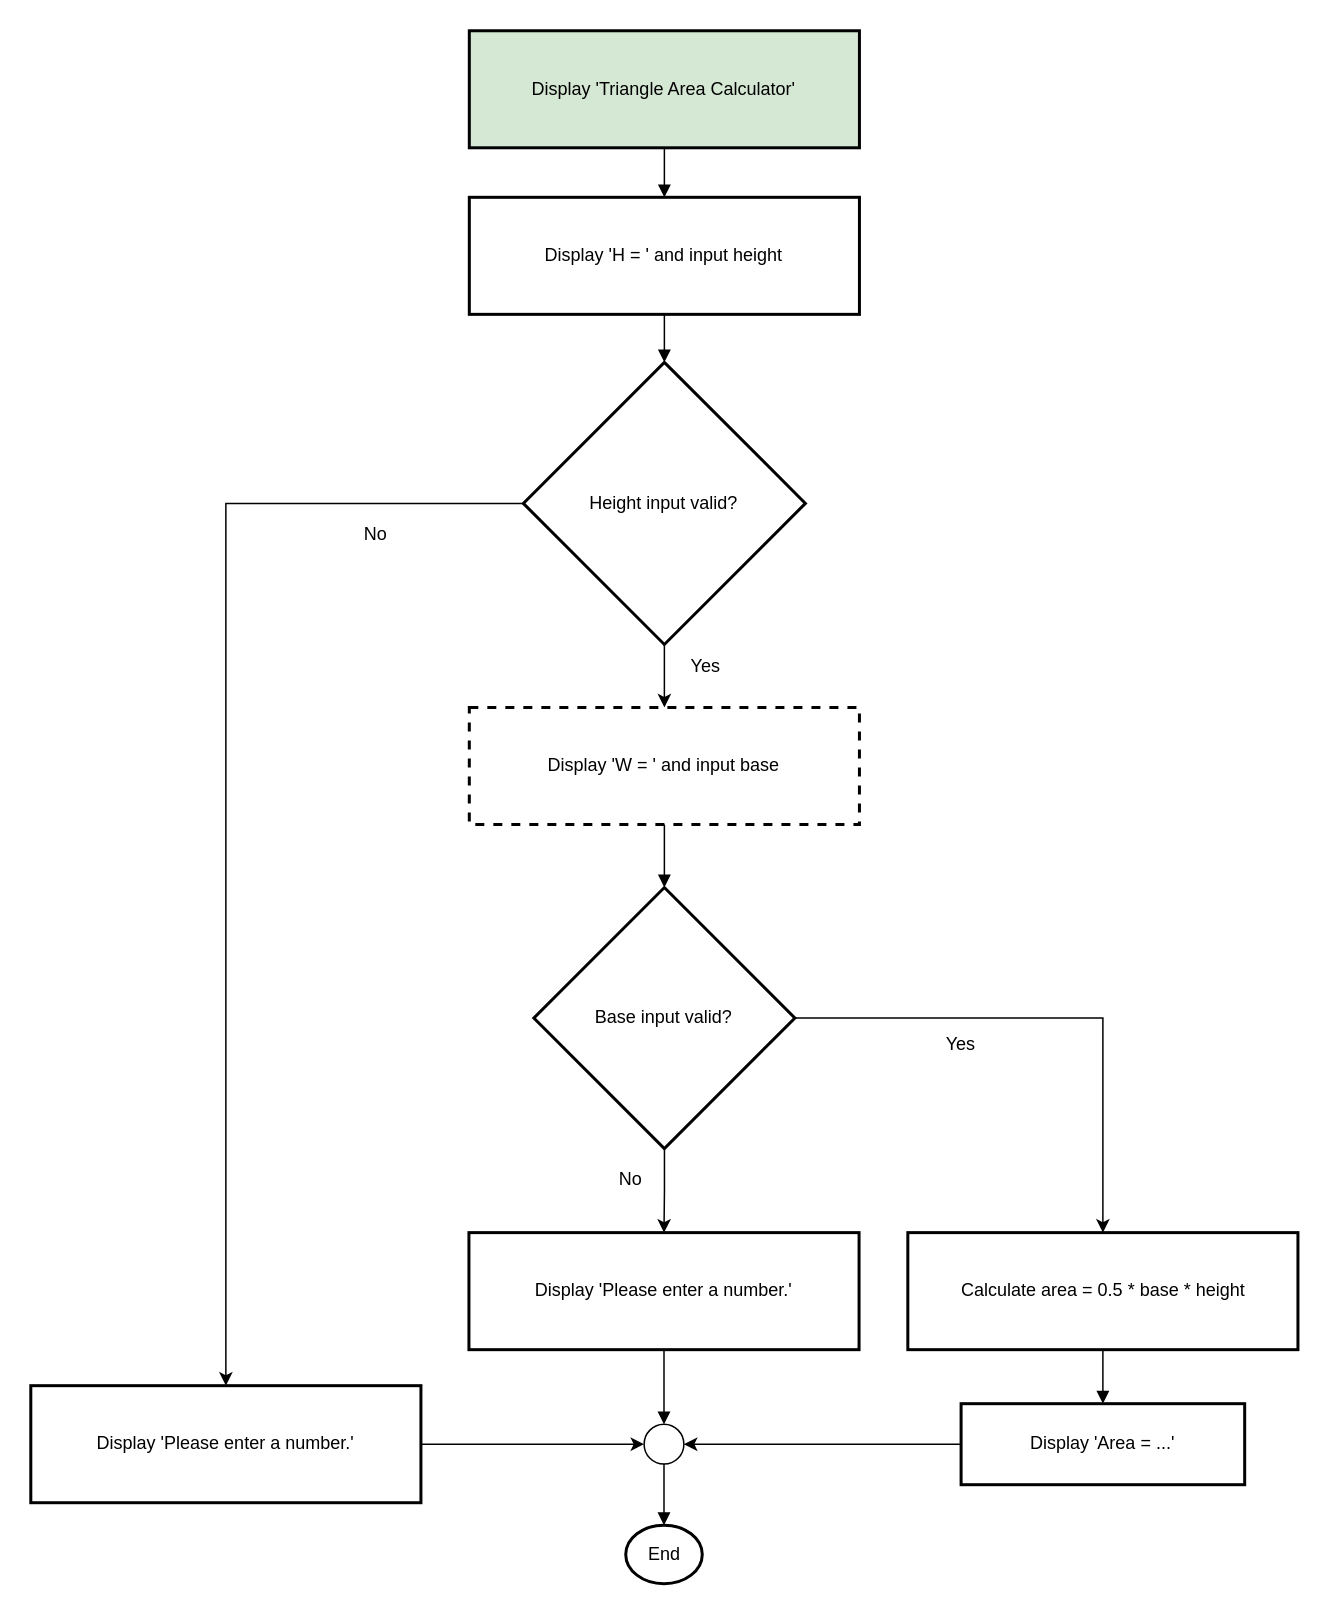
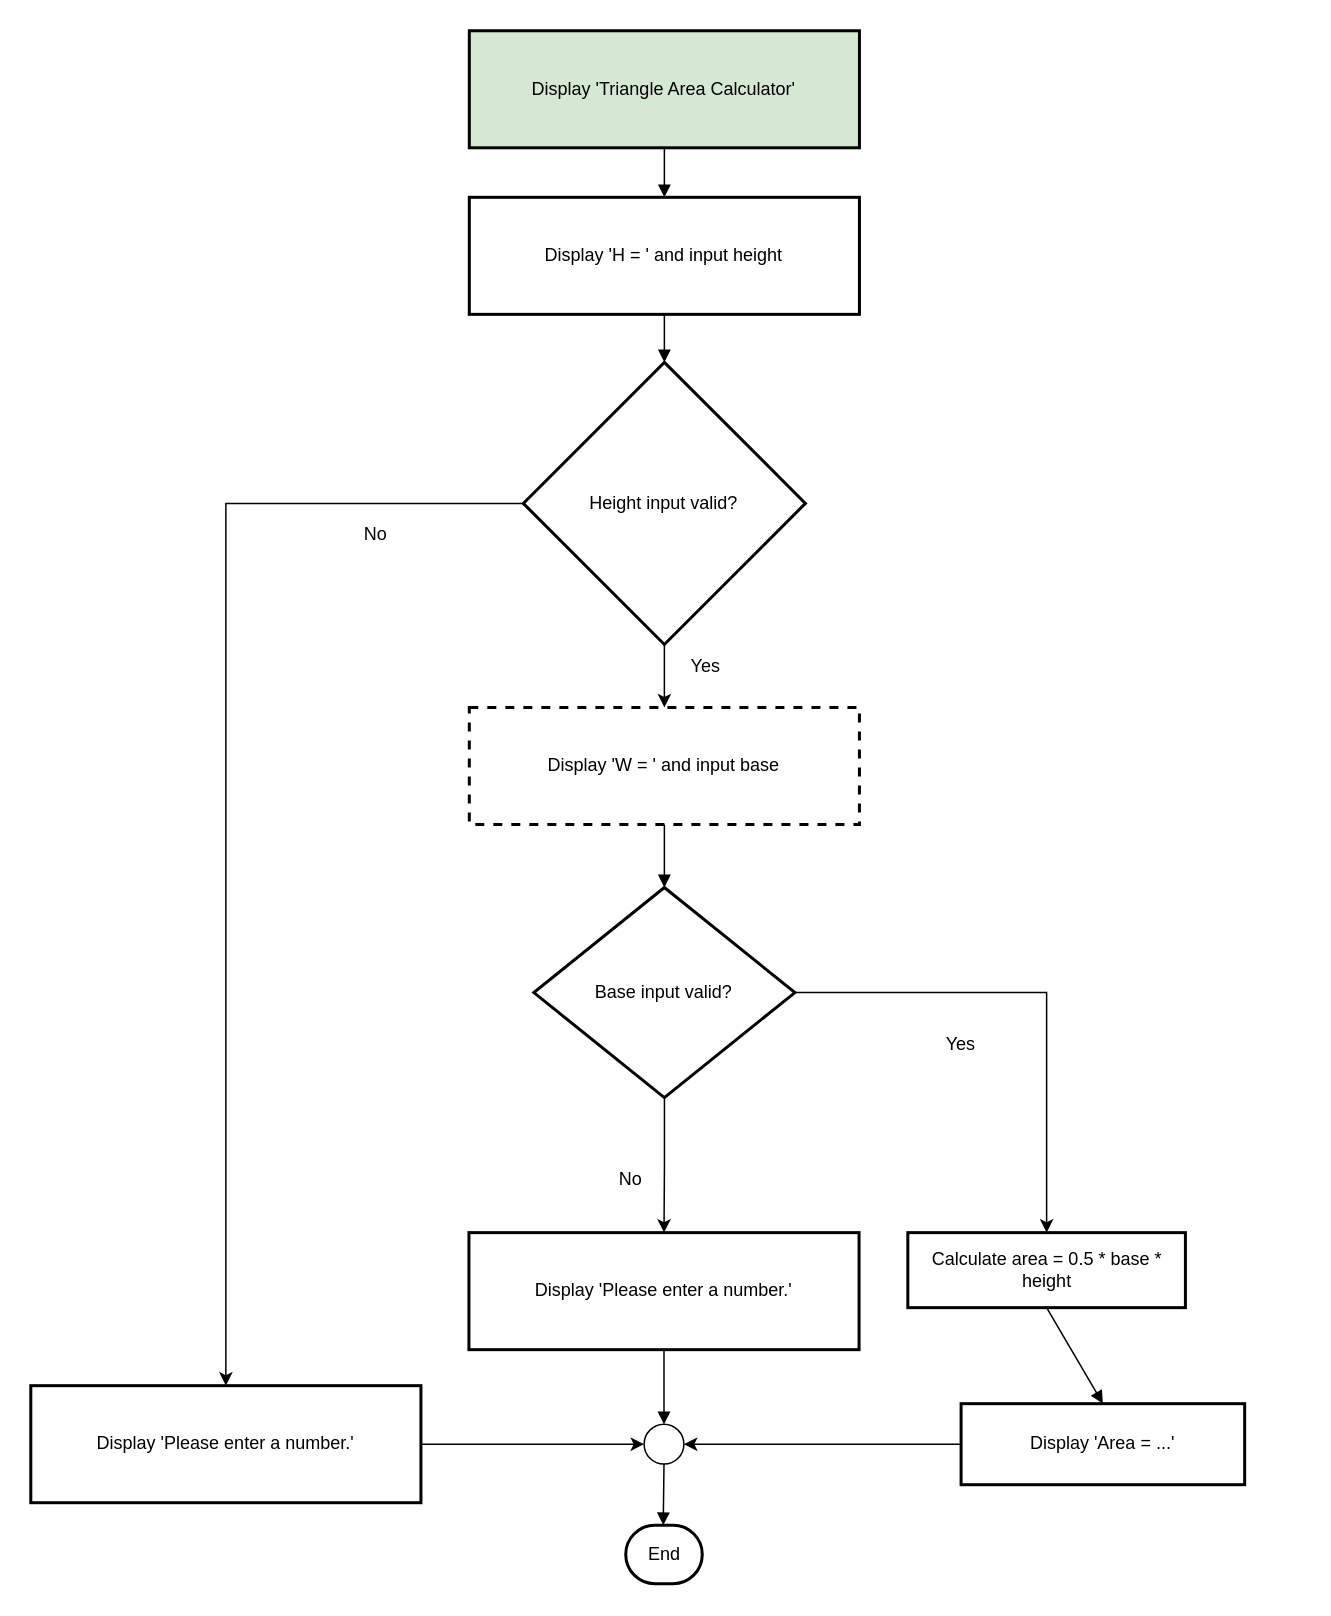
node "Base input valid?": size 261x261 -> 261x210
node "Calculate area = 0.5 * base * height": size 390x117 -> 278x75
node "End": shape ellipse -> rounded rectangle
